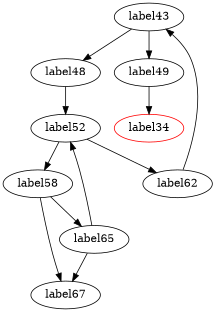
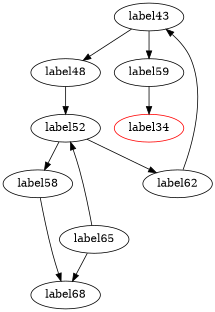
node "label49": label "label49" -> "label59"
edge "label58" -> "label65": removed
node "label67": label "label67" -> "label68"
